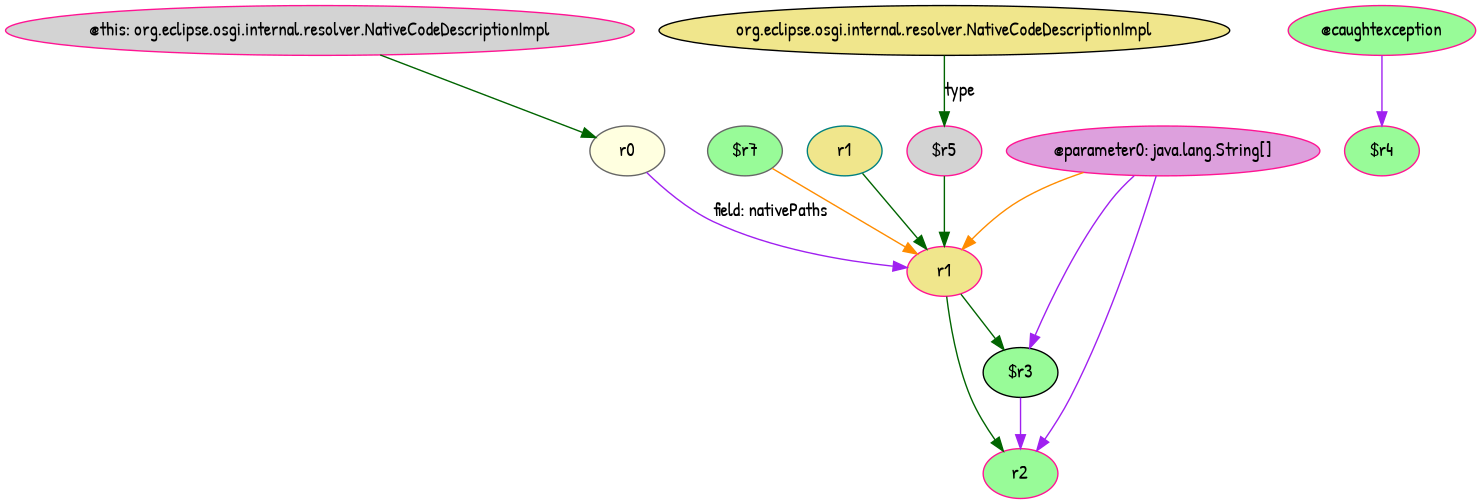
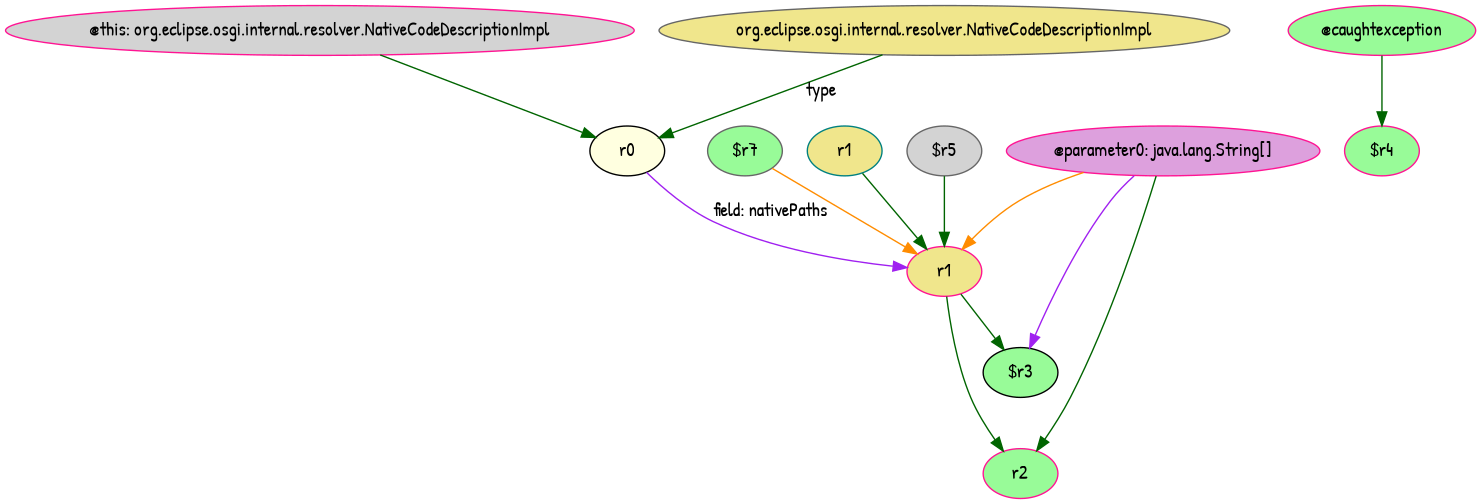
node "org.eclipse.osgi.internal.resolver.NativeCodeDescriptionImpl": color black -> gray40
edge "org.eclipse.osgi.internal.resolver.NativeCodeDescriptionImpl" -> "$r5": now "org.eclipse.osgi.internal.resolver.NativeCodeDescriptionImpl" -> "r0"
edge "@caughtexception" -> "$r4": color purple -> darkgreen
node "r0": color gray40 -> black
node "$r5": color deeppink -> gray40
edge "@parameter0: java.lang.String[]" -> "r2": color purple -> darkgreen
edge "$r3" -> "r2": removed
